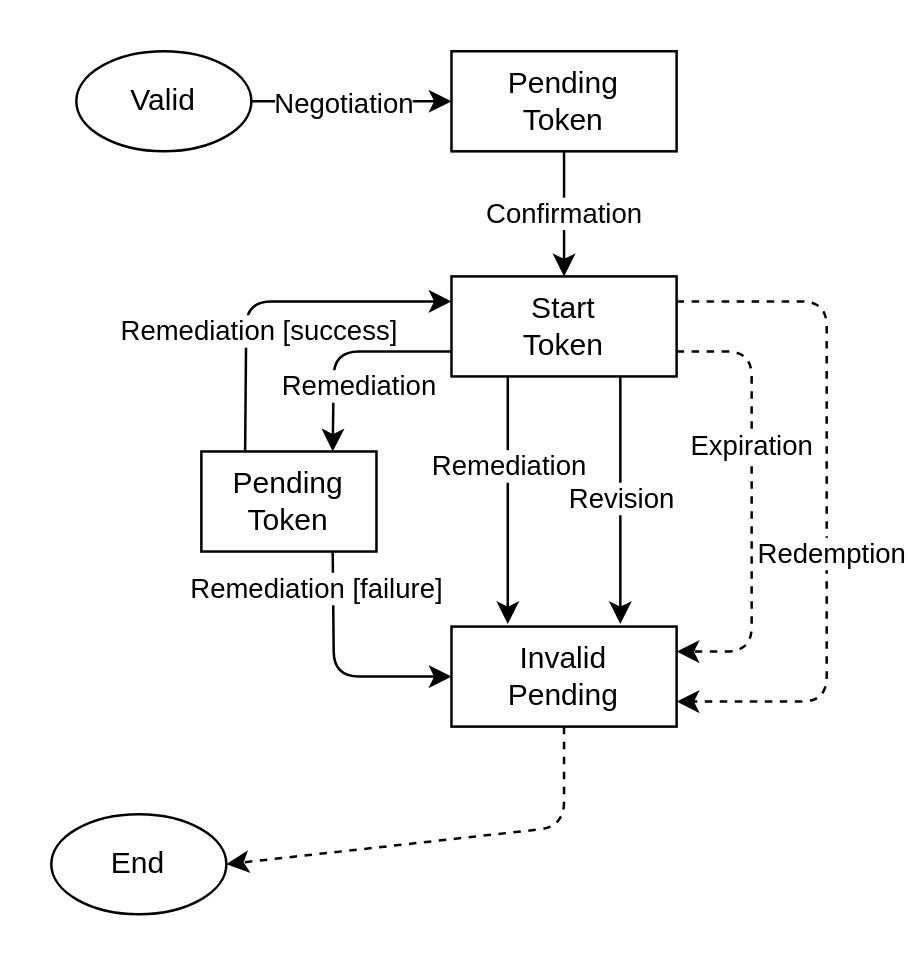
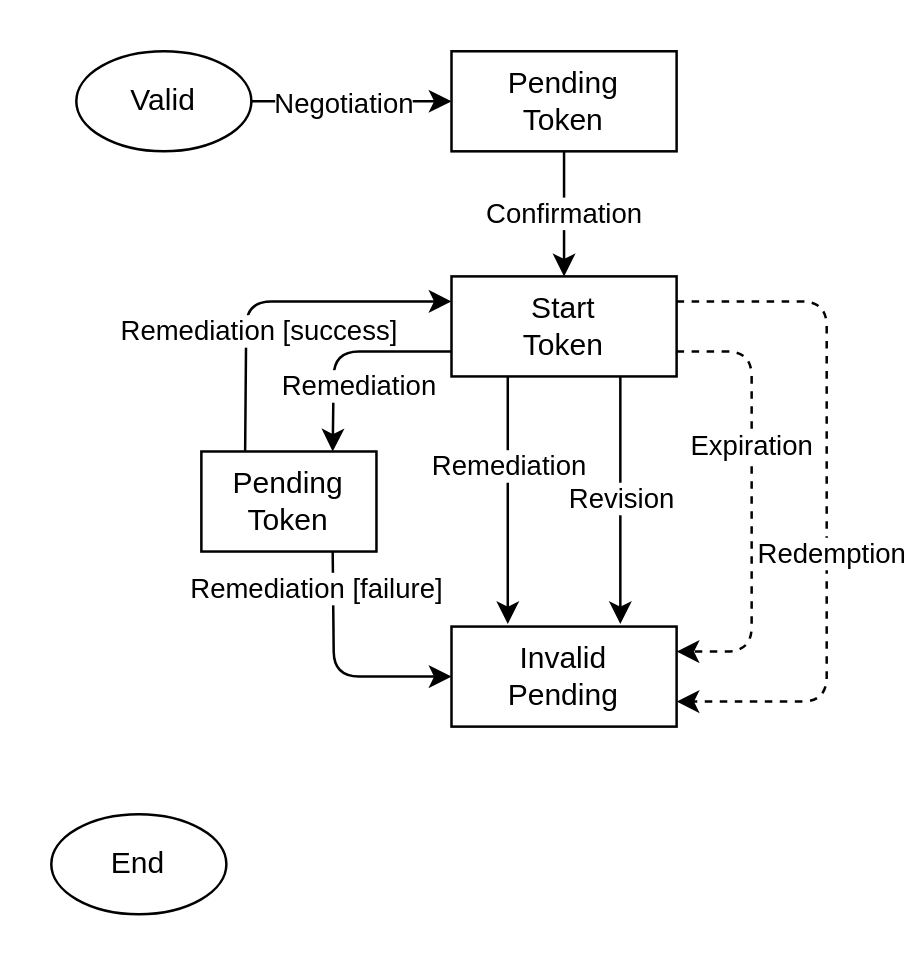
edge "Invalid Pending" -> "End": removed
